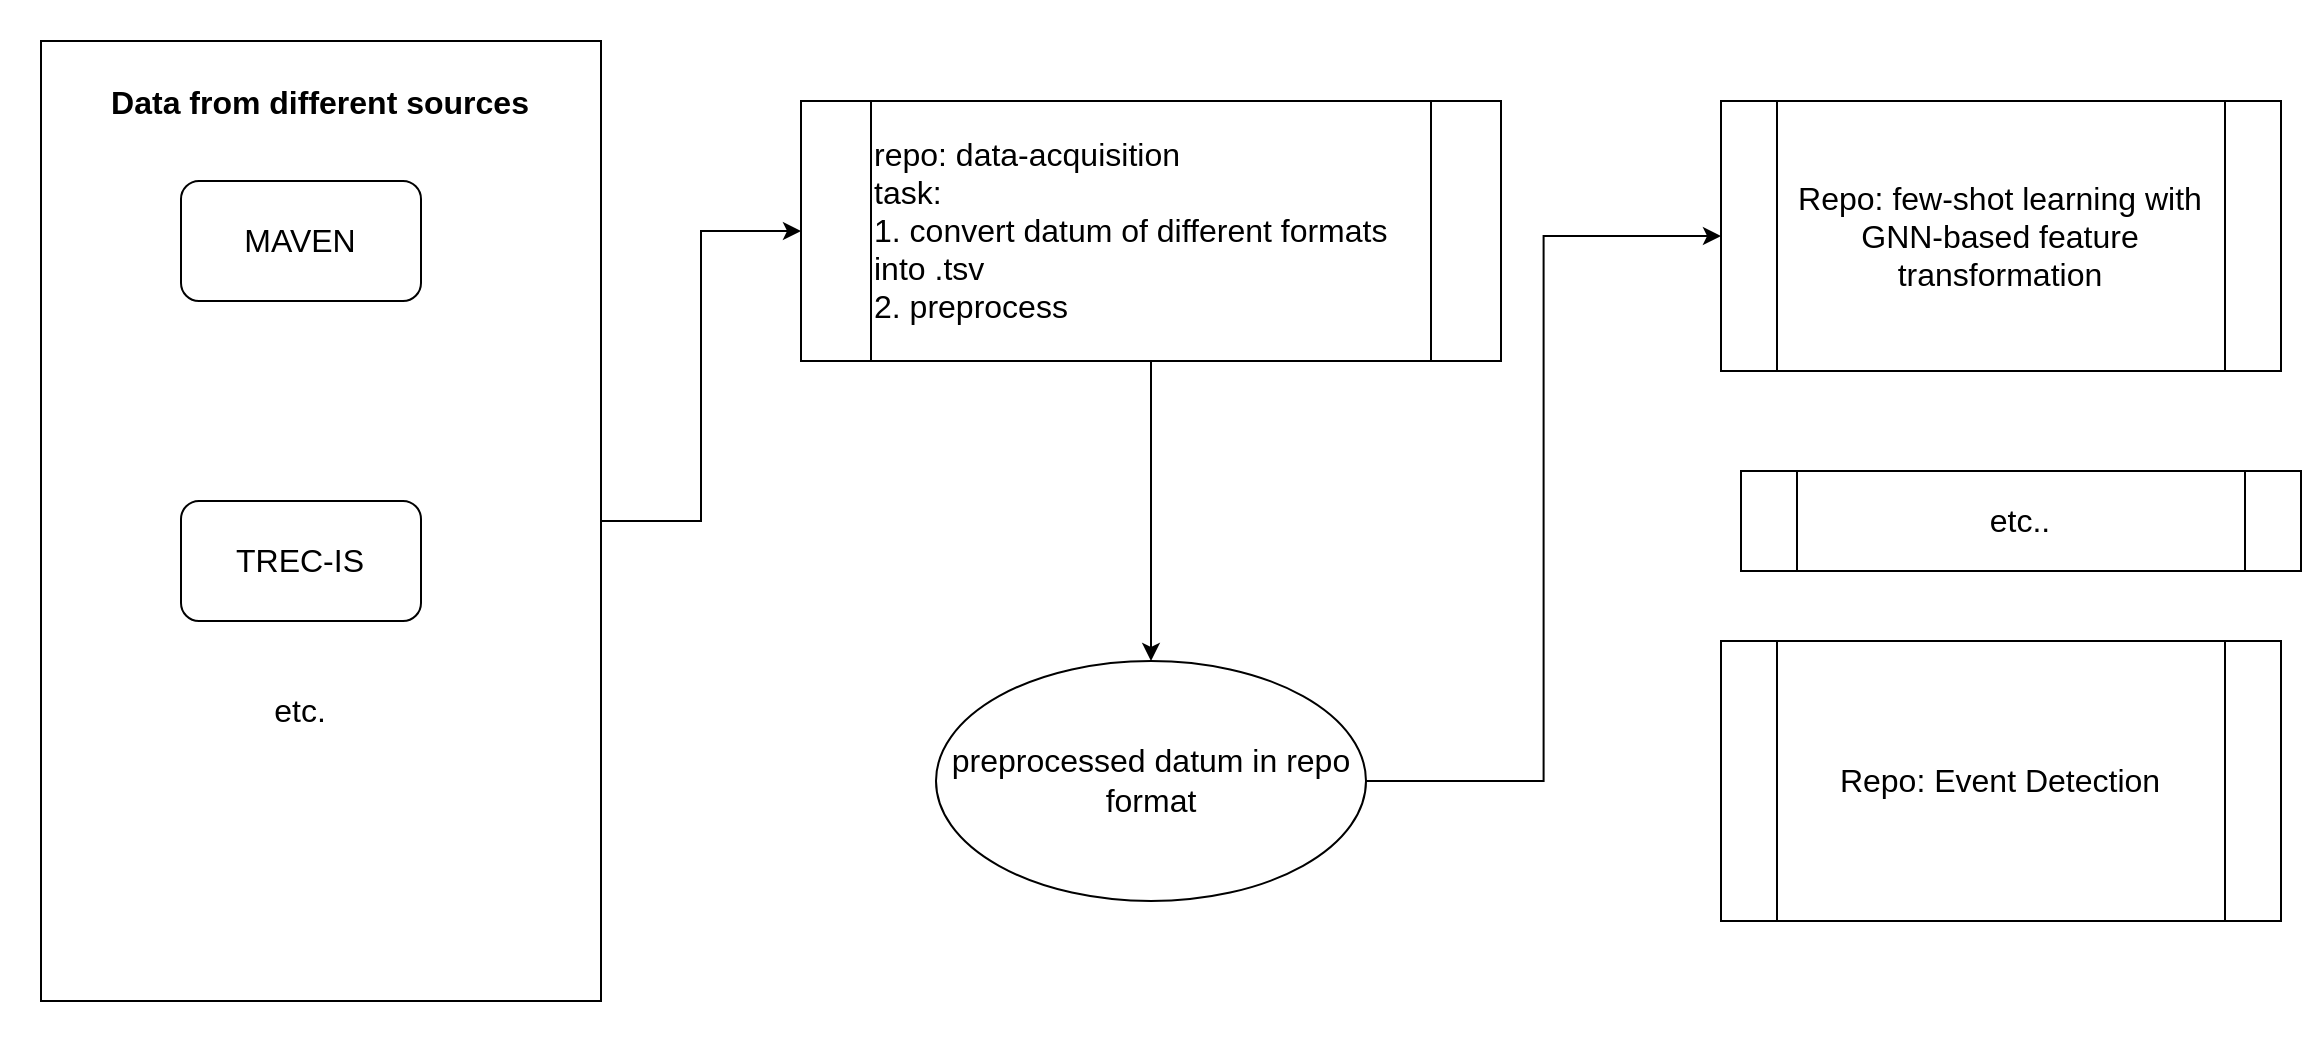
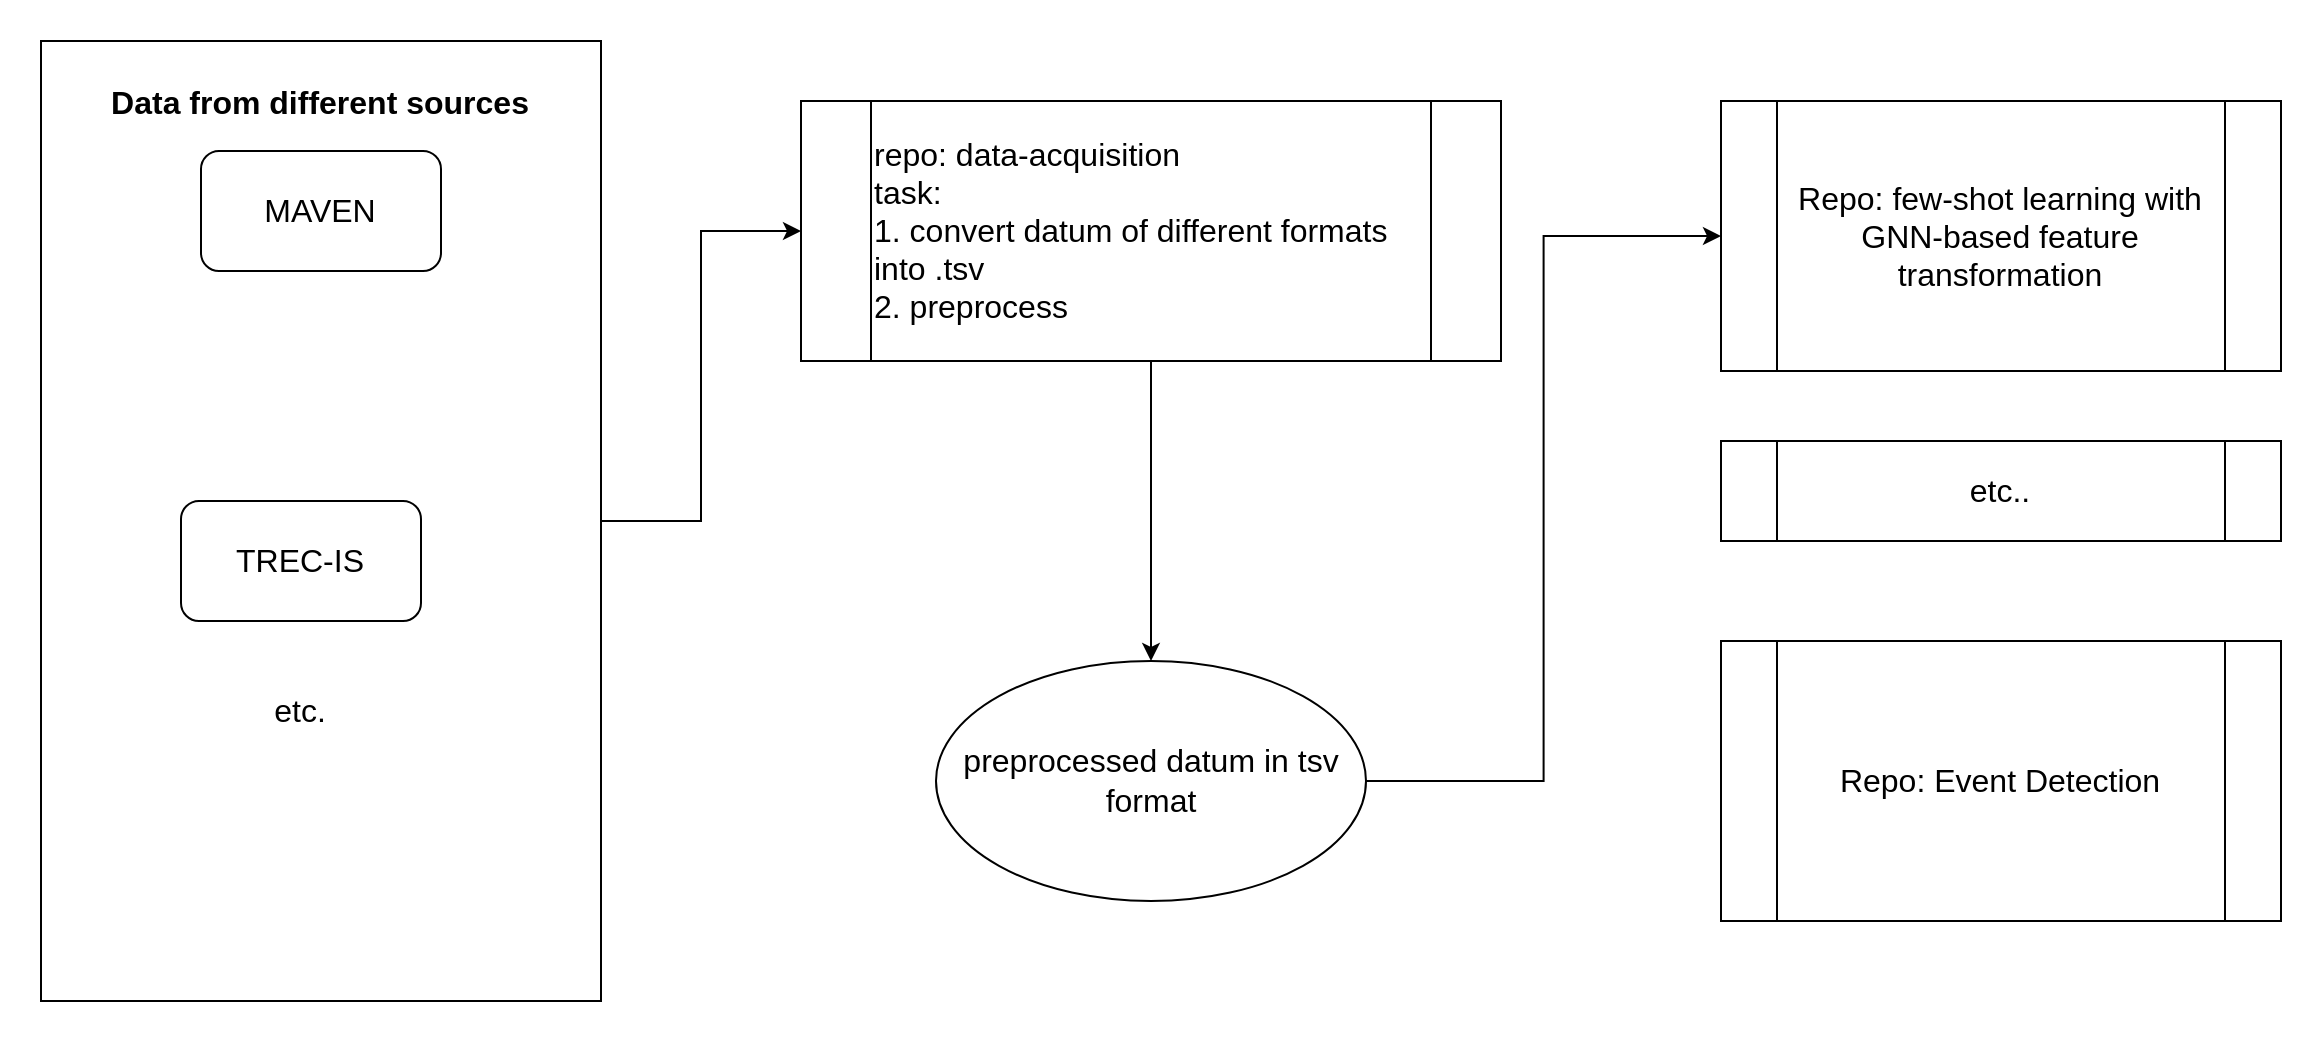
node "MAVEN": moved (301, 241) -> (321, 211)
node "etc..": moved (2021, 521) -> (2001, 491)
node "preprocessed datum in repo format": label "preprocessed datum in repo format" -> "preprocessed datum in tsv format"
